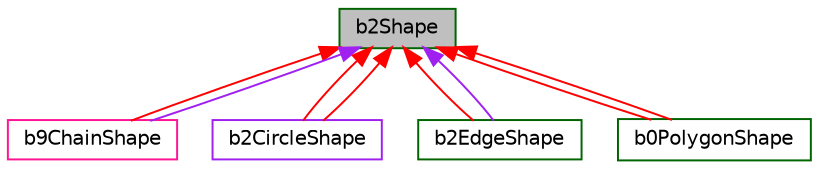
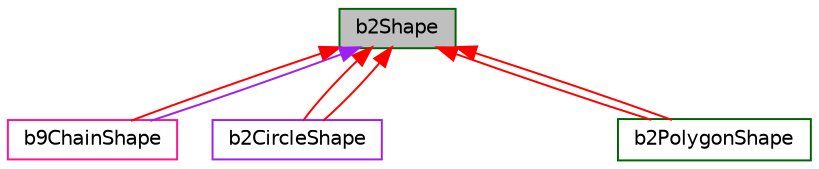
node "b2EdgeShape": removed
node "b0PolygonShape": label "b0PolygonShape" -> "b2PolygonShape"
